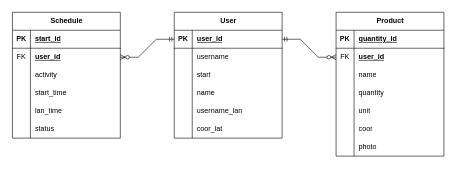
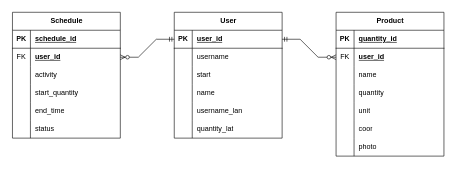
node "start_id": label "start_id" -> "schedule_id"
node "start_time": label "start_time" -> "start_quantity"
node "lan_time": label "lan_time" -> "end_time"
node "coor_lat": label "coor_lat" -> "quantity_lat"
